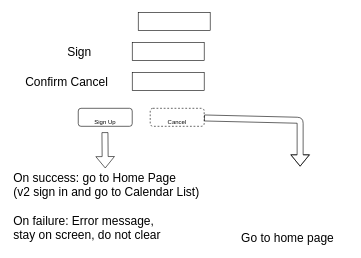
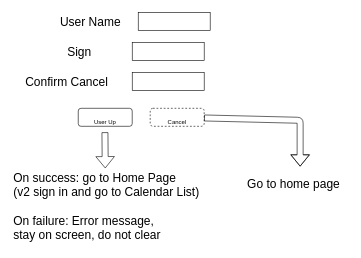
node "User Name": added
node "Sign Up": label "Sign Up" -> "User Up"
node "Go to home page": moved (291, 237) -> (297, 183)
